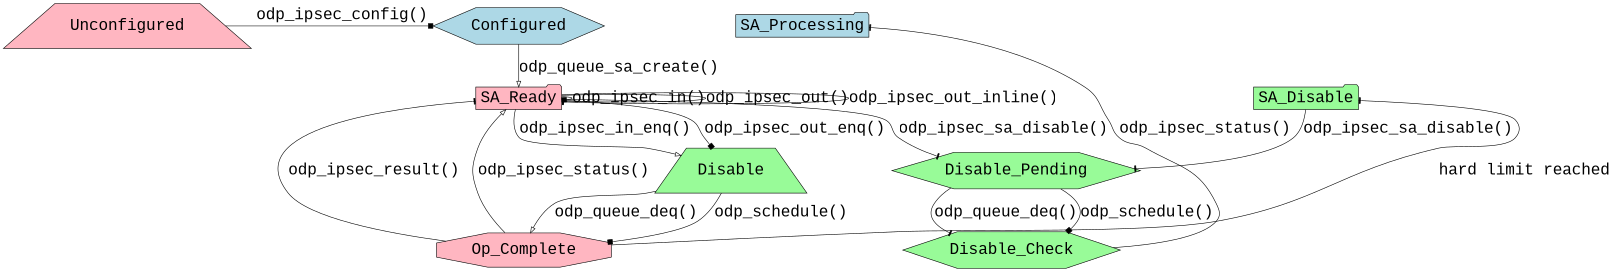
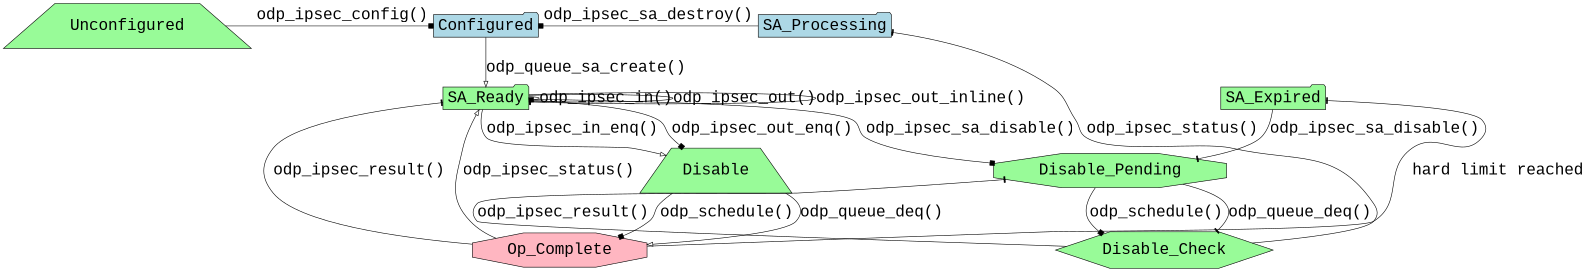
node "Unconfigured": fillcolor lightpink -> palegreen
node "Configured": shape hexagon -> folder
edge "SA_Processing" -> "Configured": added, label "odp_ipsec_sa_destroy()"
node "SA_Ready": fillcolor lightpink -> palegreen
node "SA_Disable": label "SA_Disable" -> "SA_Expired"
edge "SA_Ready" -> "Disable_Pending": arrowhead tee -> box
node "Disable_Pending": shape hexagon -> octagon
edge "Disable_Check" -> "Disable_Pending": added, label "odp_ipsec_result()"
